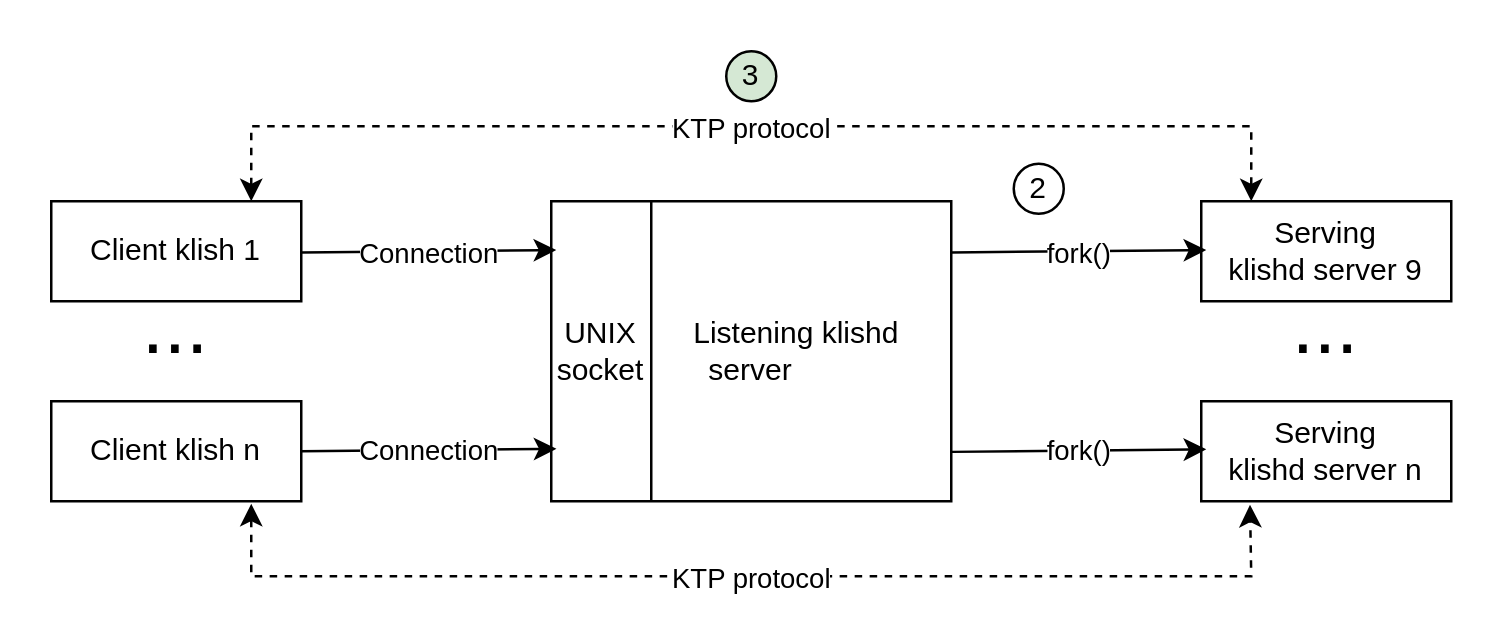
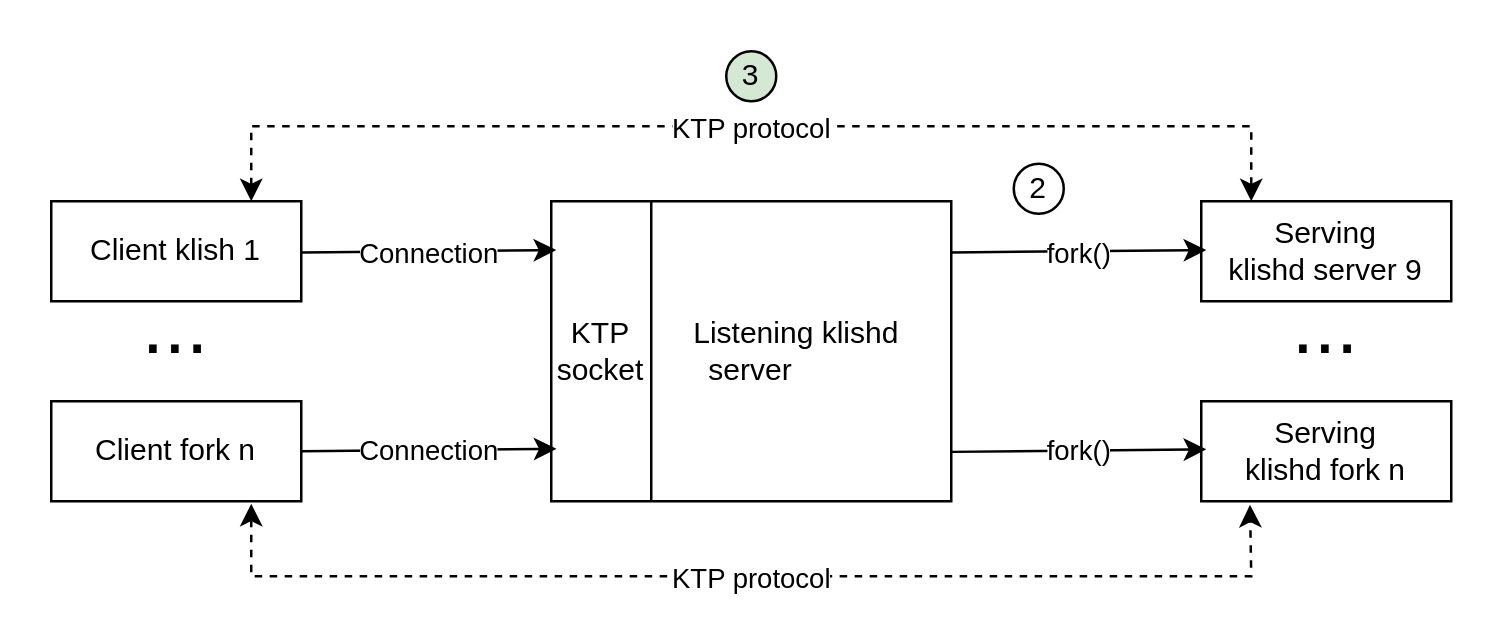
node "UNIX socket": label "UNIX socket" -> "KTP socket"
node "Client klish n": label "Client klish n" -> "Client fork n"
node "Serving klishd server n": label "Serving klishd server n" -> "Serving klishd fork n"
